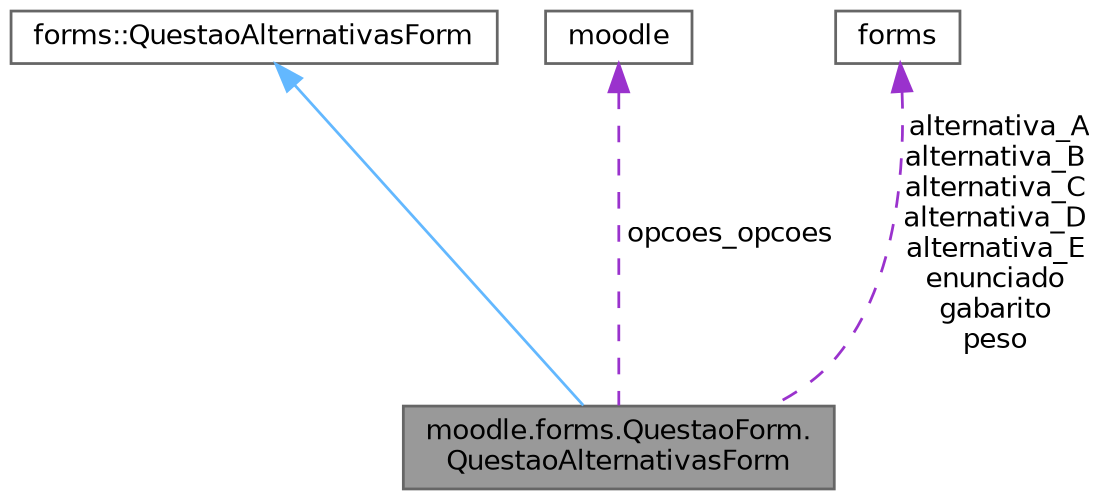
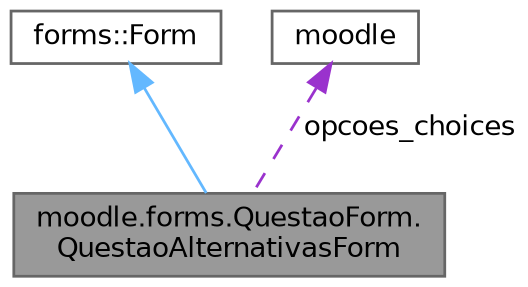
node "forms::QuestaoAlternativasForm": label "forms::QuestaoAlternativasForm" -> "forms::Form"
node "forms": removed
edge "moodle.forms.QuestaoForm. QuestaoAlternativasForm" -> "moodle": label " opcoes_opcoes" -> " opcoes_choices"
